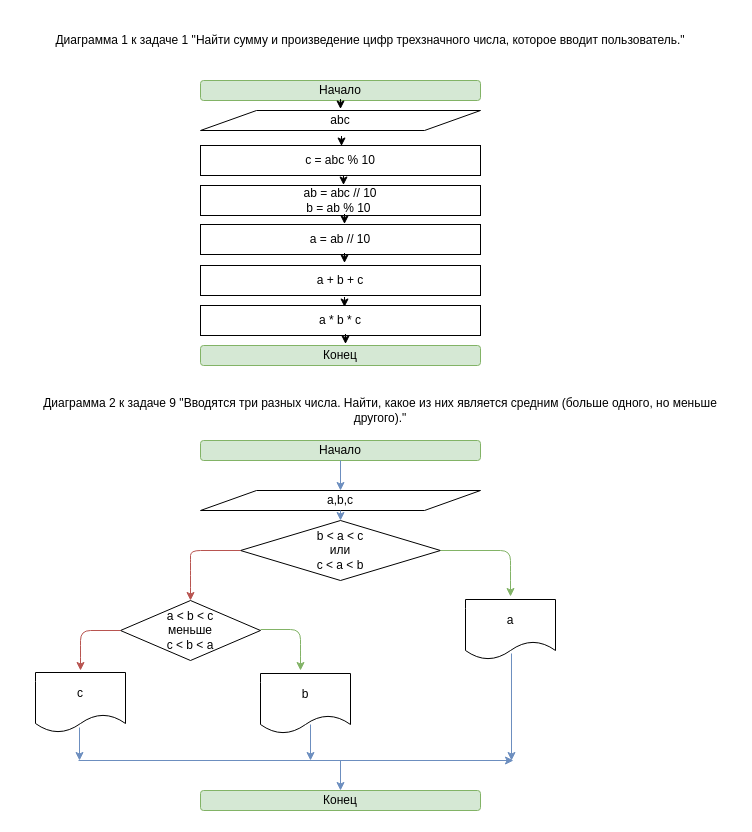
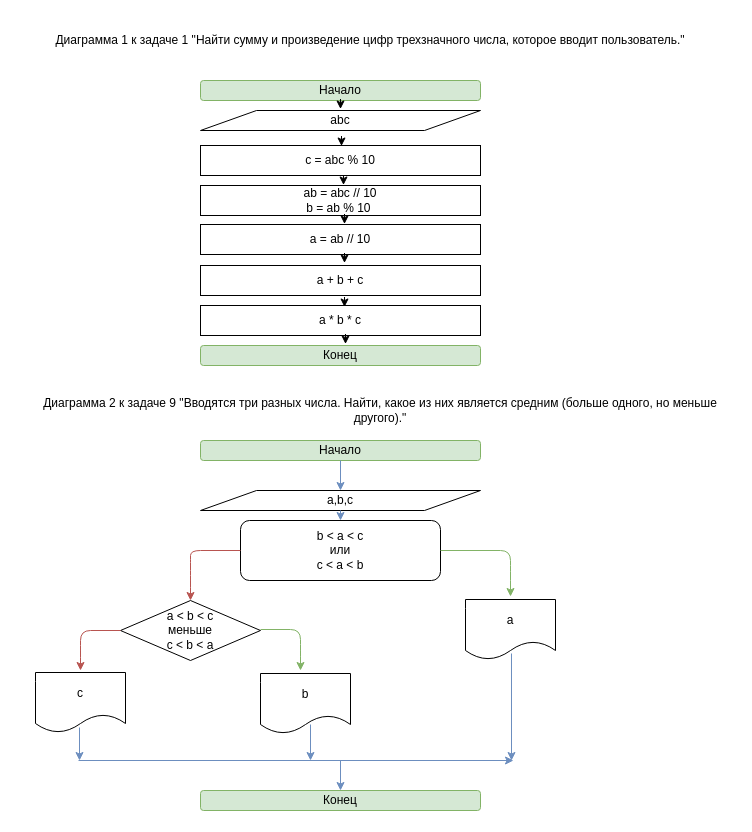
node "b < a < c или c < a < b": shape diamond -> rounded rectangle
